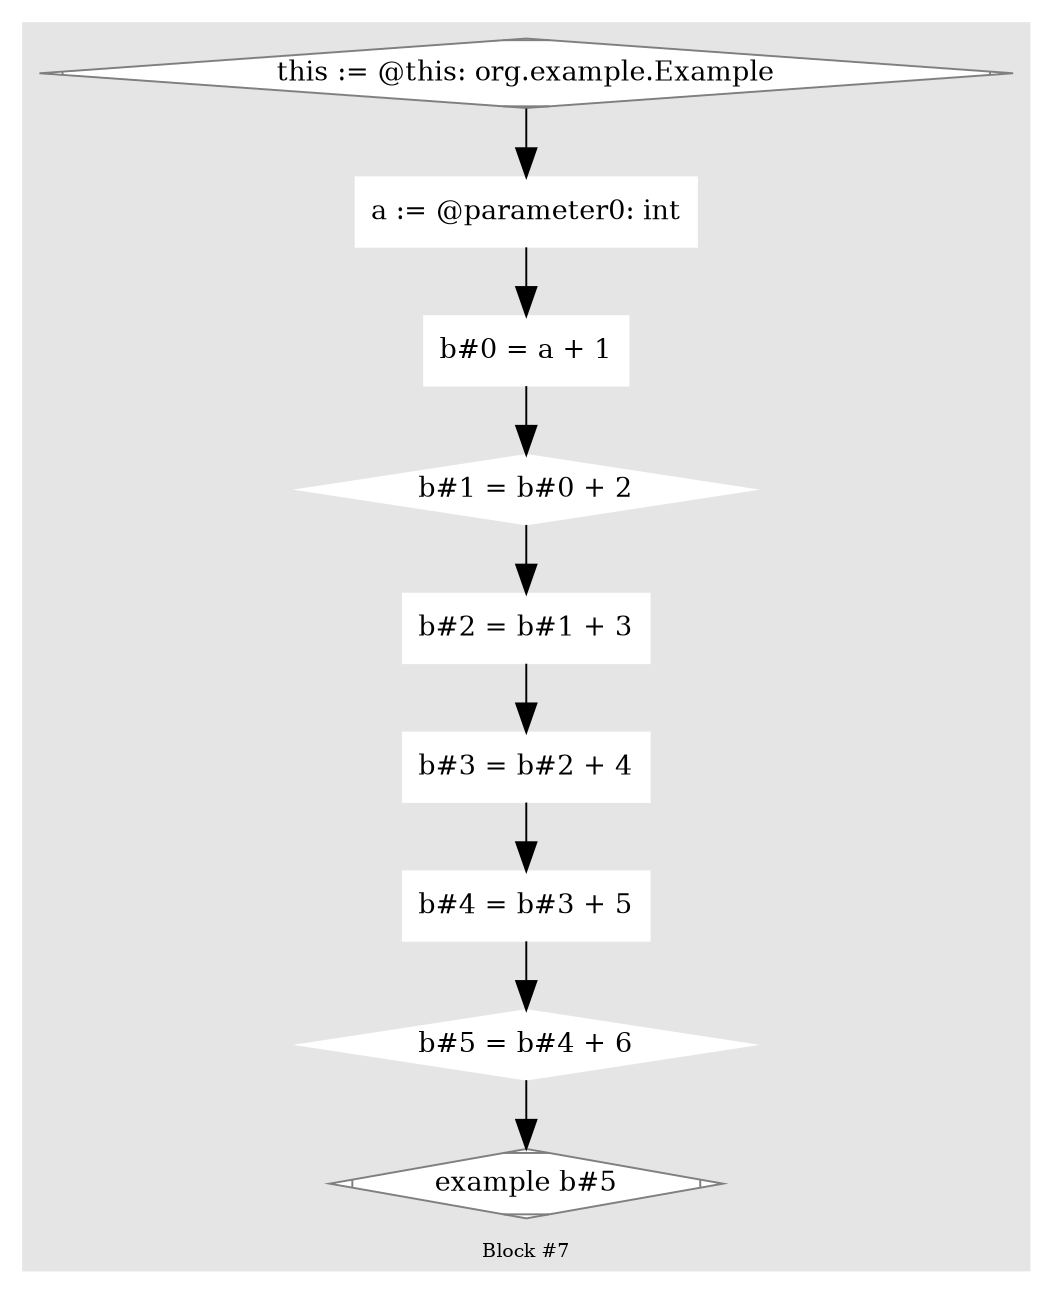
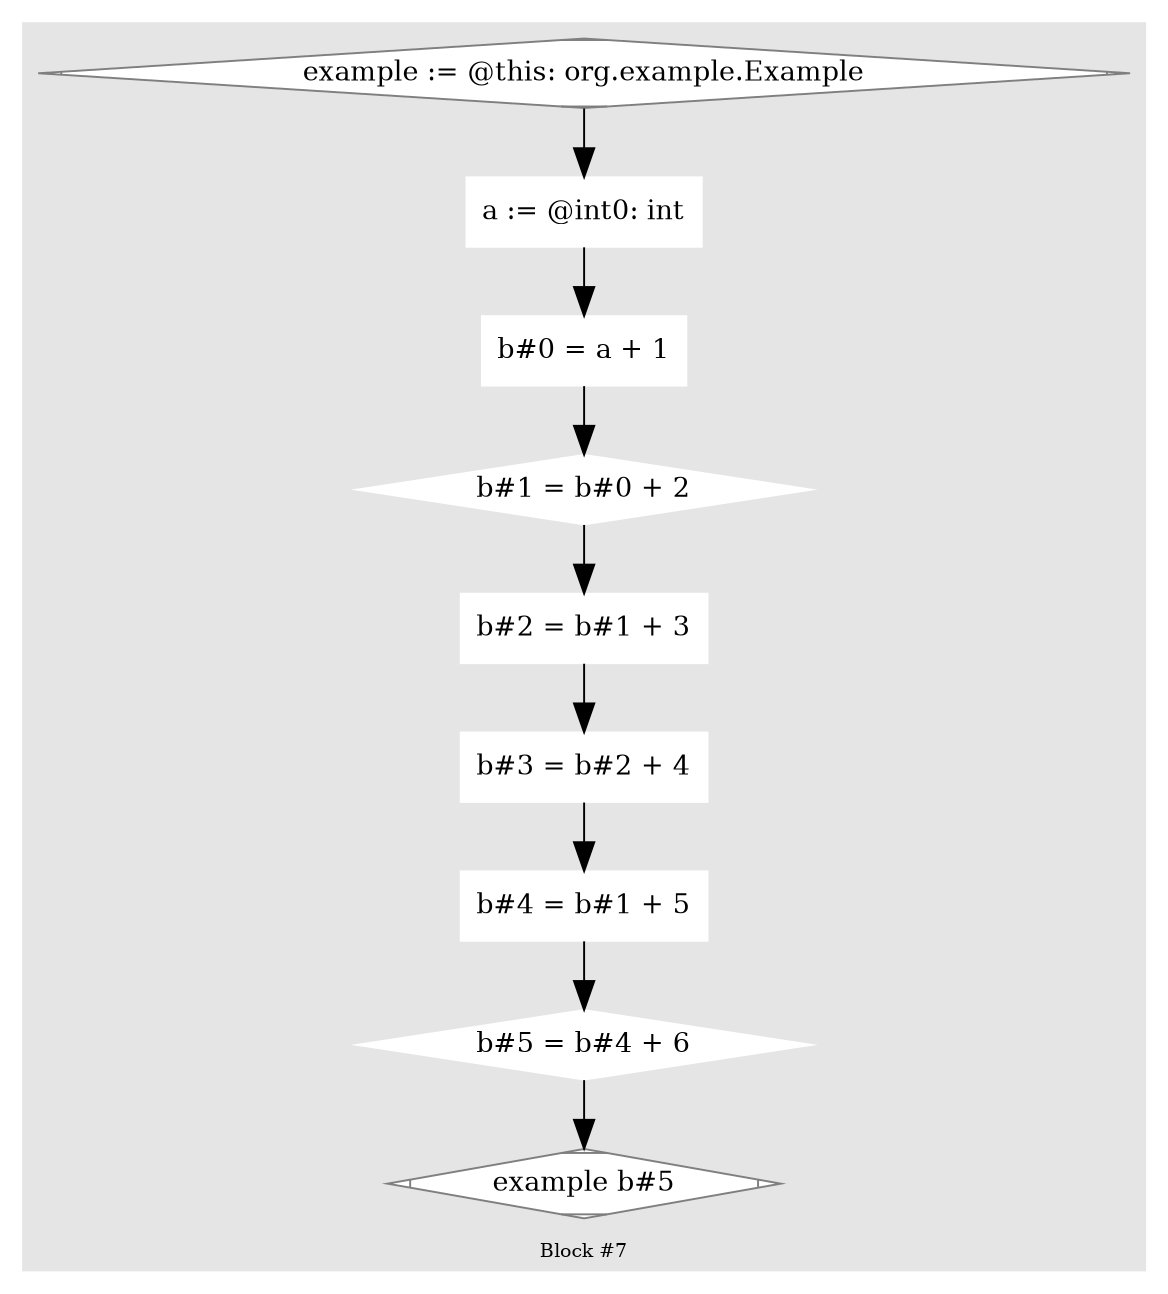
node "this := @this: org.example.Example": label "this := @this: org.example.Example" -> "example := @this: org.example.Example"
node "a := @parameter0: int": label "a := @parameter0: int" -> "a := @int0: int"
node "b#4 = b#3 + 5": label "b#4 = b#3 + 5" -> "b#4 = b#1 + 5"
